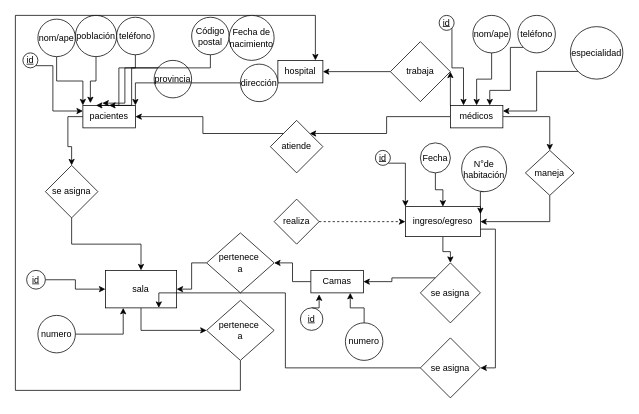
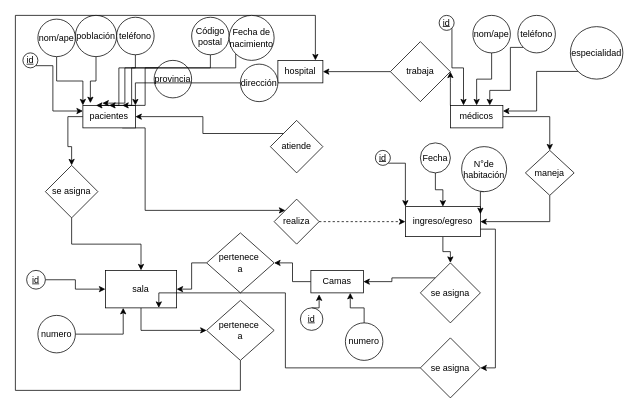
edge "Fecha de nacimiento" -> "pacientes": added
edge "médicos" -> "atiende": removed
edge "pacientes" -> "realiza": added
